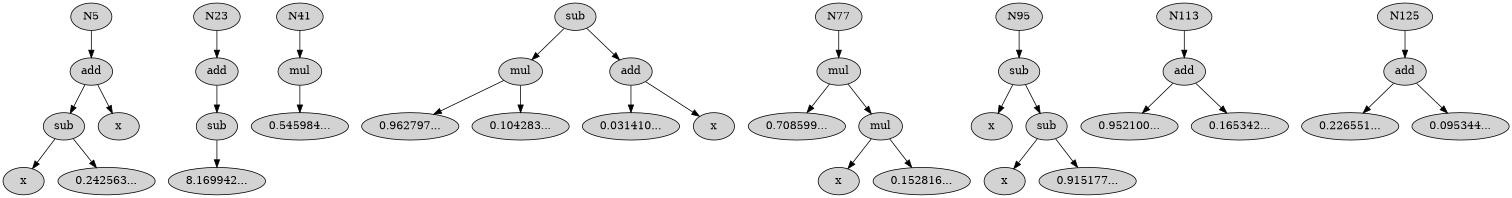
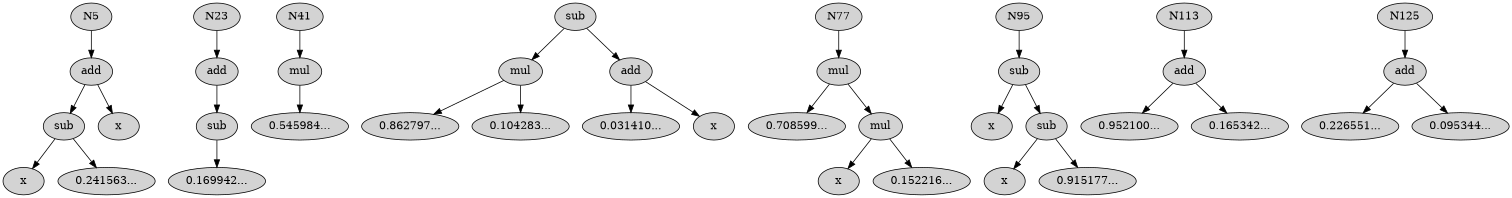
node "0.962797...": label "0.962797..." -> "0.862797..."
node "0.242563...": label "0.242563..." -> "0.241563..."
node "8.169942...": label "8.169942..." -> "0.169942..."
node "0.152816...": label "0.152816..." -> "0.152216..."
